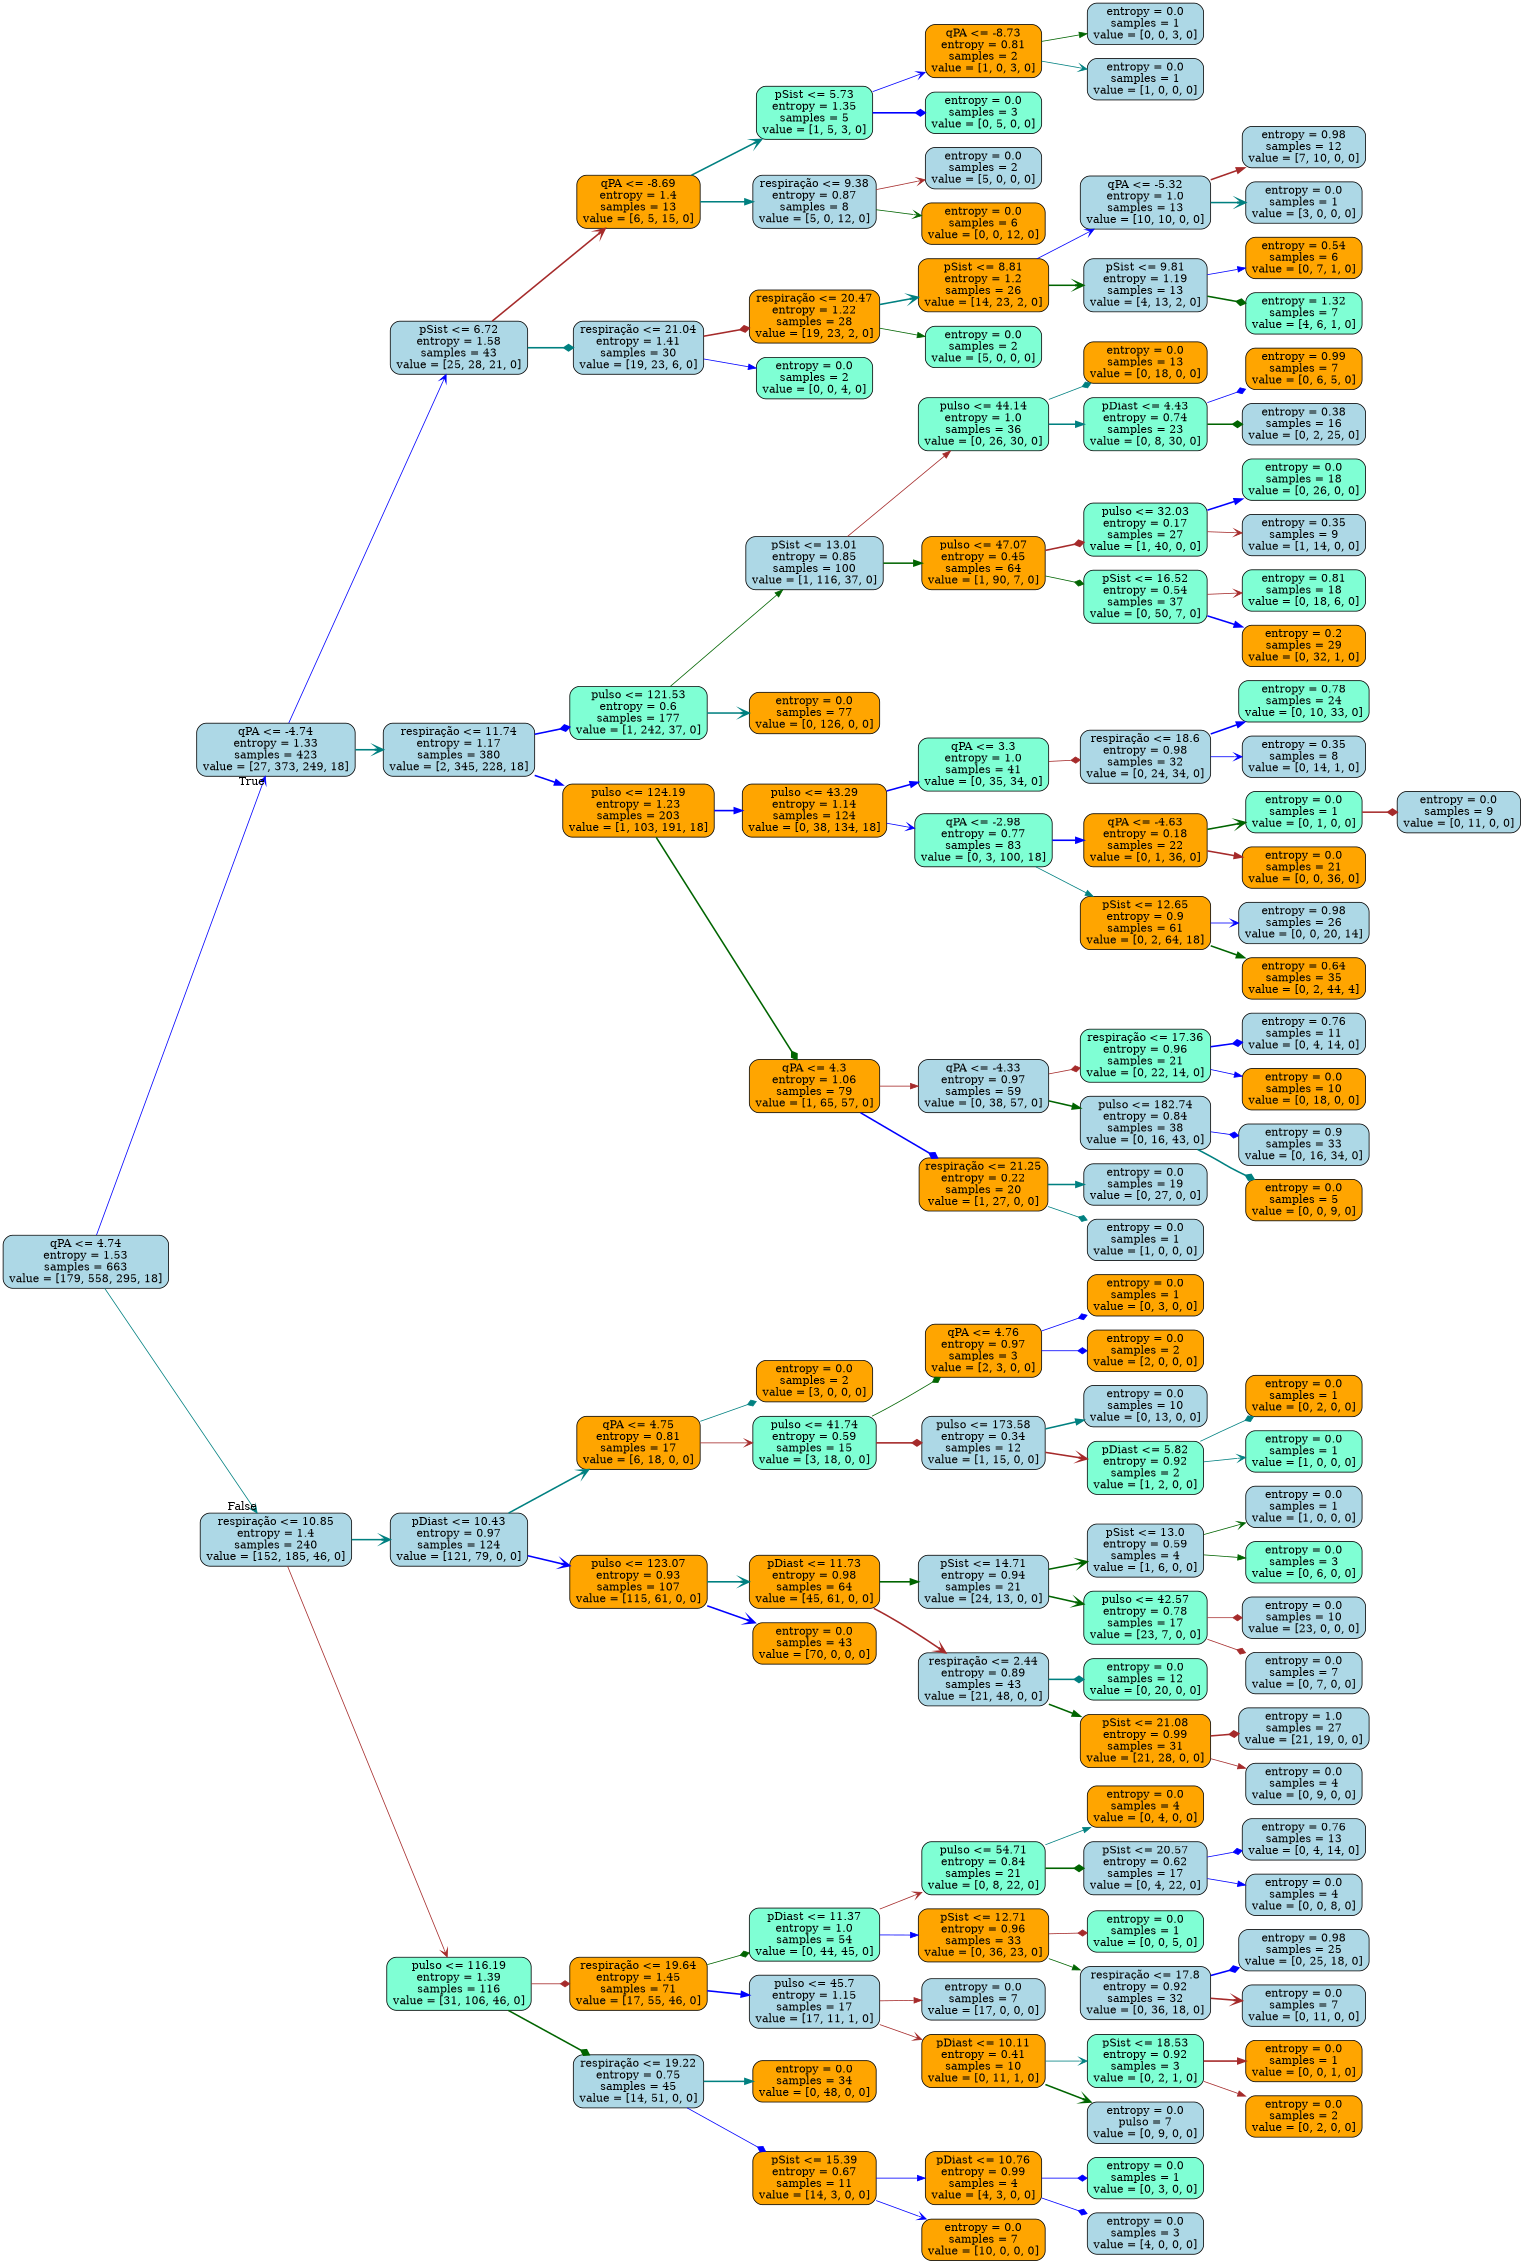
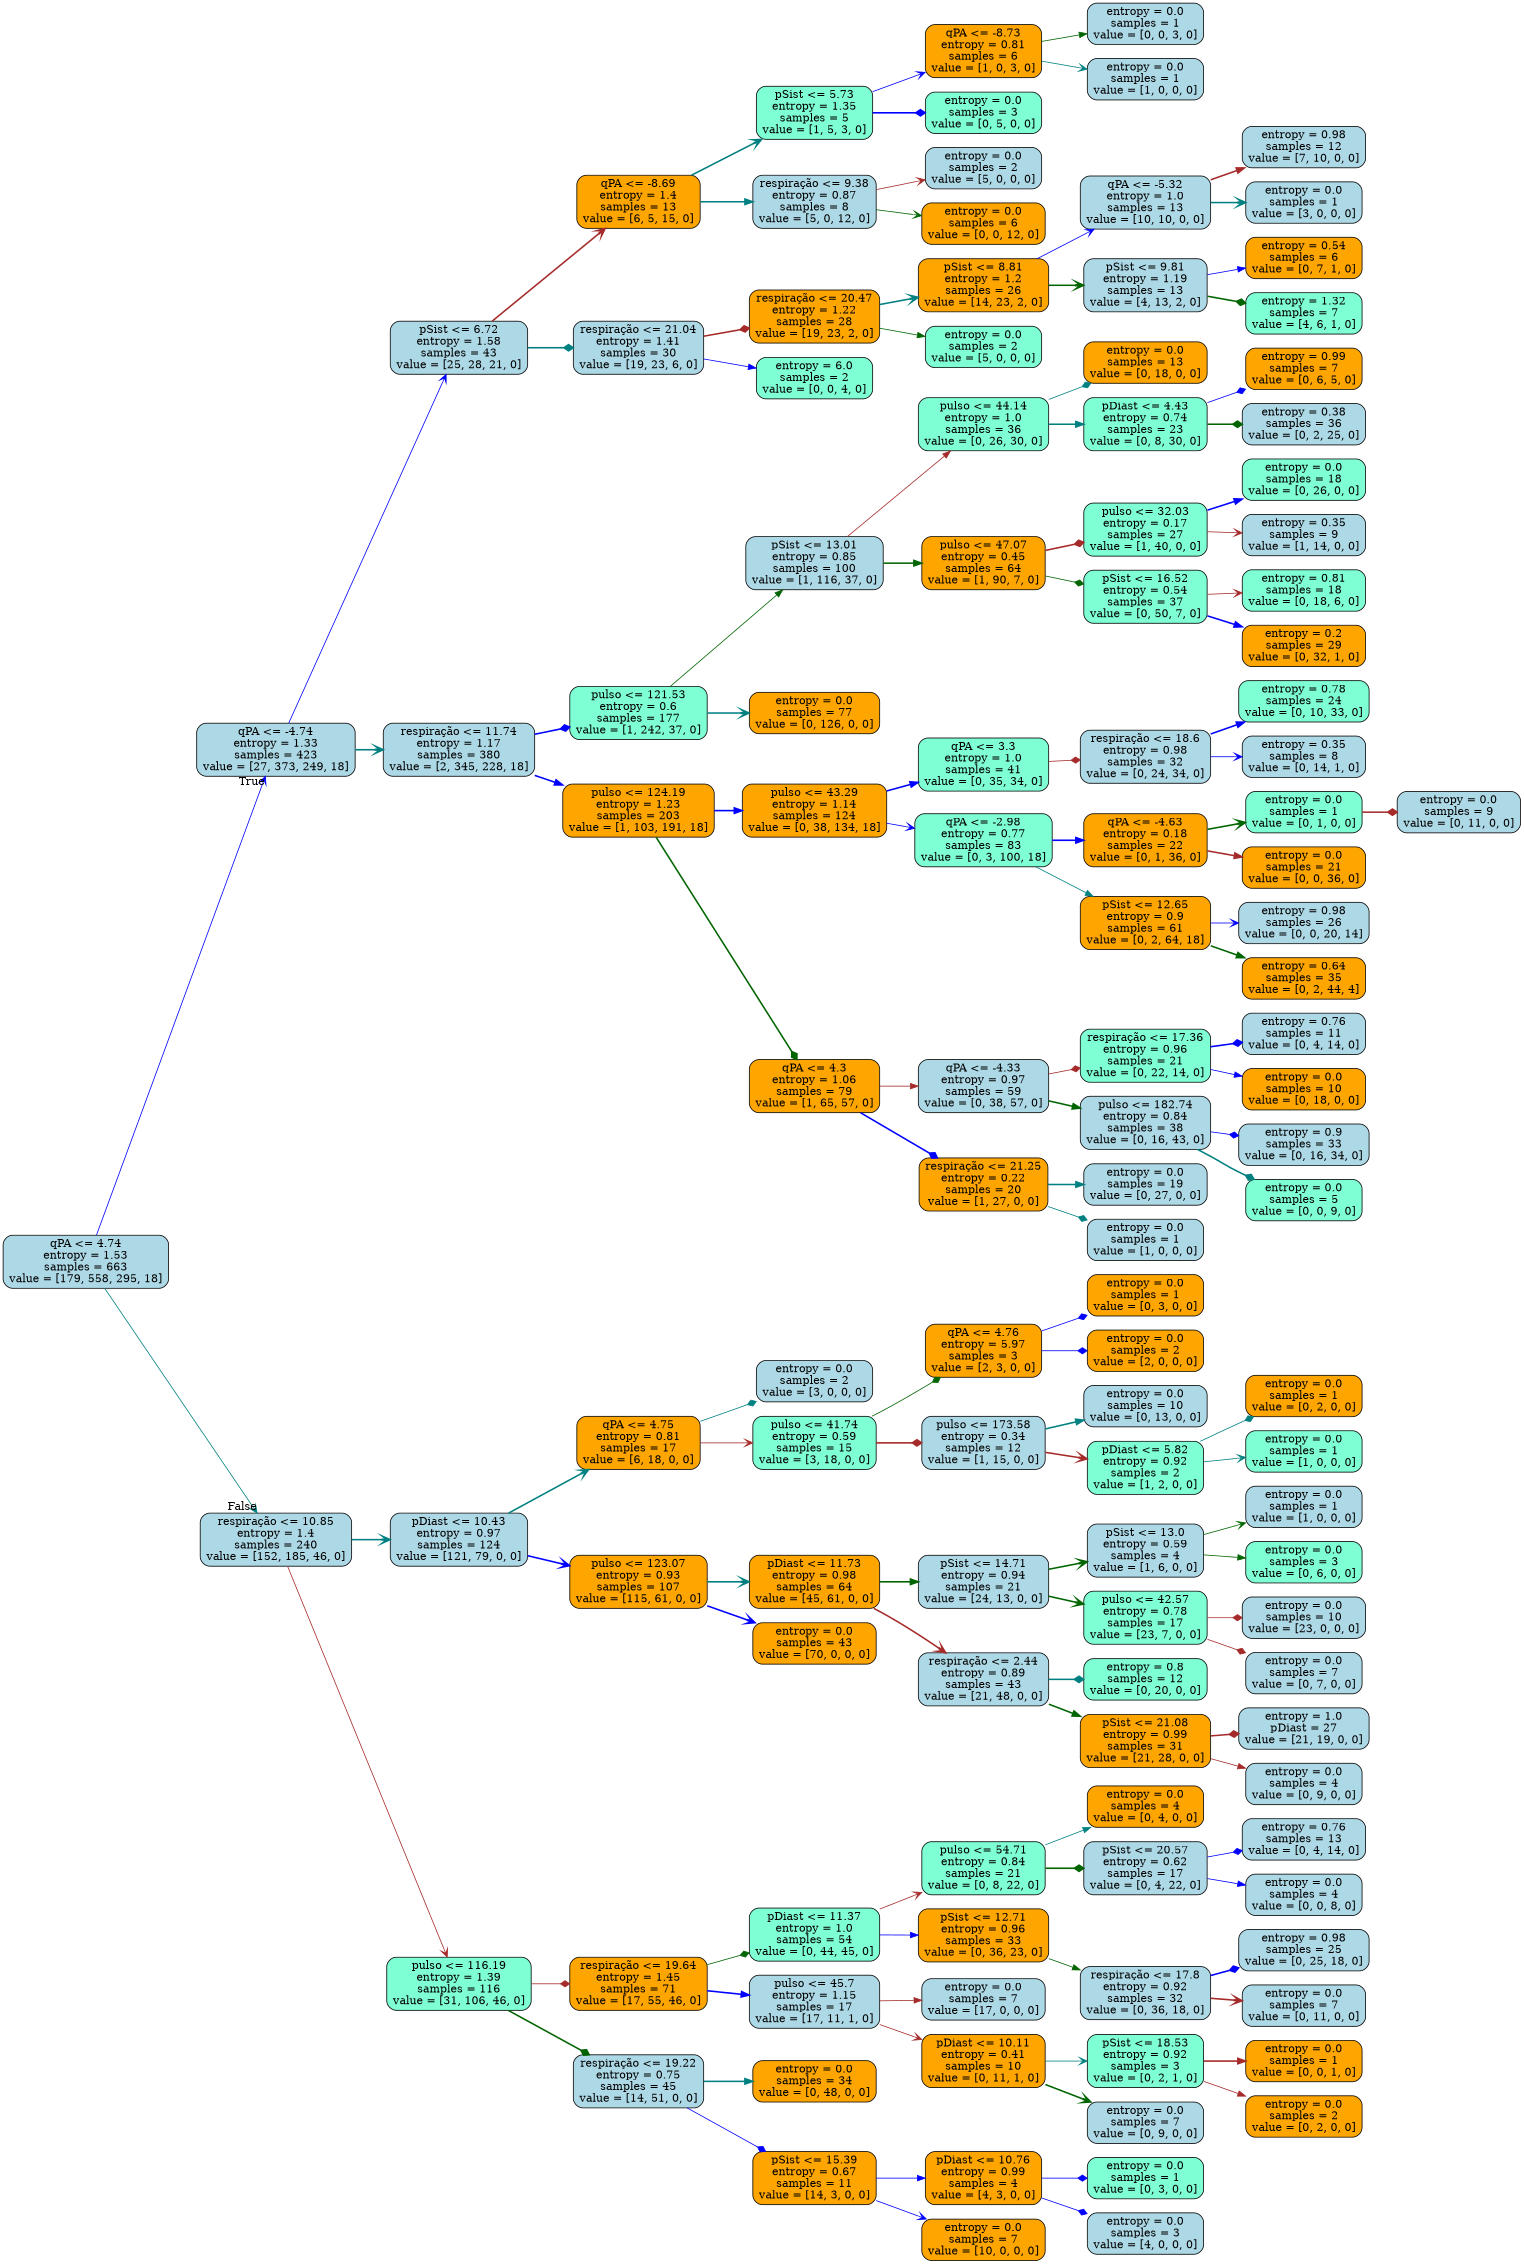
node "qPA <= -8.73 entropy = 0.81 samples = 2 value = [1, 0, 3, 0]": label "qPA <= -8.73 entropy = 0.81 samples = 2 value = [1, 0, 3, 0]" -> "qPA <= -8.73 entropy = 0.81 samples = 6 value = [1, 0, 3, 0]"
node "entropy = 0.0 samples = 2 value = [0, 0, 4, 0]": label "entropy = 0.0 samples = 2 value = [0, 0, 4, 0]" -> "entropy = 6.0 samples = 2 value = [0, 0, 4, 0]"
node "entropy = 0.38 samples = 16 value = [0, 2, 25, 0]": label "entropy = 0.38 samples = 16 value = [0, 2, 25, 0]" -> "entropy = 0.38 samples = 36 value = [0, 2, 25, 0]"
node "entropy = 0.0 samples = 5 value = [0, 0, 9, 0]": fillcolor orange -> aquamarine
node "qPA <= 4.76 entropy = 0.97 samples = 3 value = [2, 3, 0, 0]": label "qPA <= 4.76 entropy = 0.97 samples = 3 value = [2, 3, 0, 0]" -> "qPA <= 4.76 entropy = 5.97 samples = 3 value = [2, 3, 0, 0]"
node "entropy = 0.0 samples = 2 value = [3, 0, 0, 0]": fillcolor orange -> lightblue
node "entropy = 0.0 samples = 12 value = [0, 20, 0, 0]": label "entropy = 0.0 samples = 12 value = [0, 20, 0, 0]" -> "entropy = 0.8 samples = 12 value = [0, 20, 0, 0]"
node "entropy = 1.0 samples = 27 value = [21, 19, 0, 0]": label "entropy = 1.0 samples = 27 value = [21, 19, 0, 0]" -> "entropy = 1.0 pDiast = 27 value = [21, 19, 0, 0]"
node "entropy = 0.0 samples = 1 value = [0, 0, 5, 0]": removed
node "entropy = 0.0 pulso = 7 value = [0, 9, 0, 0]": label "entropy = 0.0 pulso = 7 value = [0, 9, 0, 0]" -> "entropy = 0.0 samples = 7 value = [0, 9, 0, 0]"
